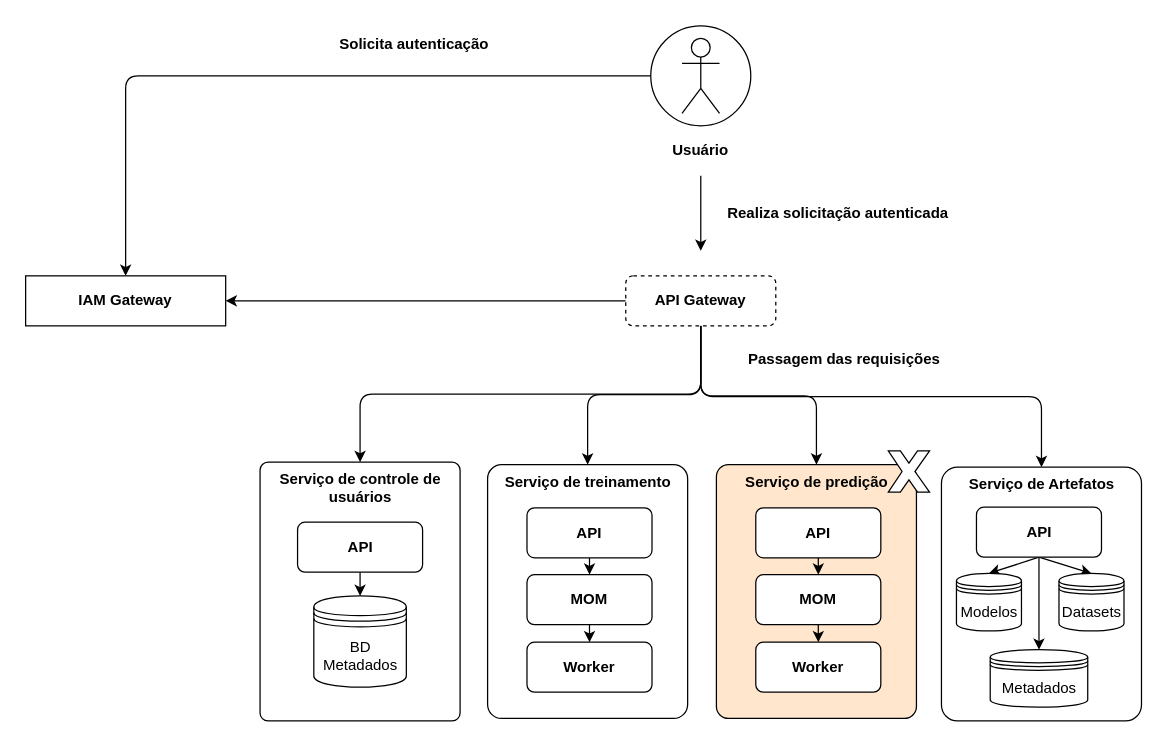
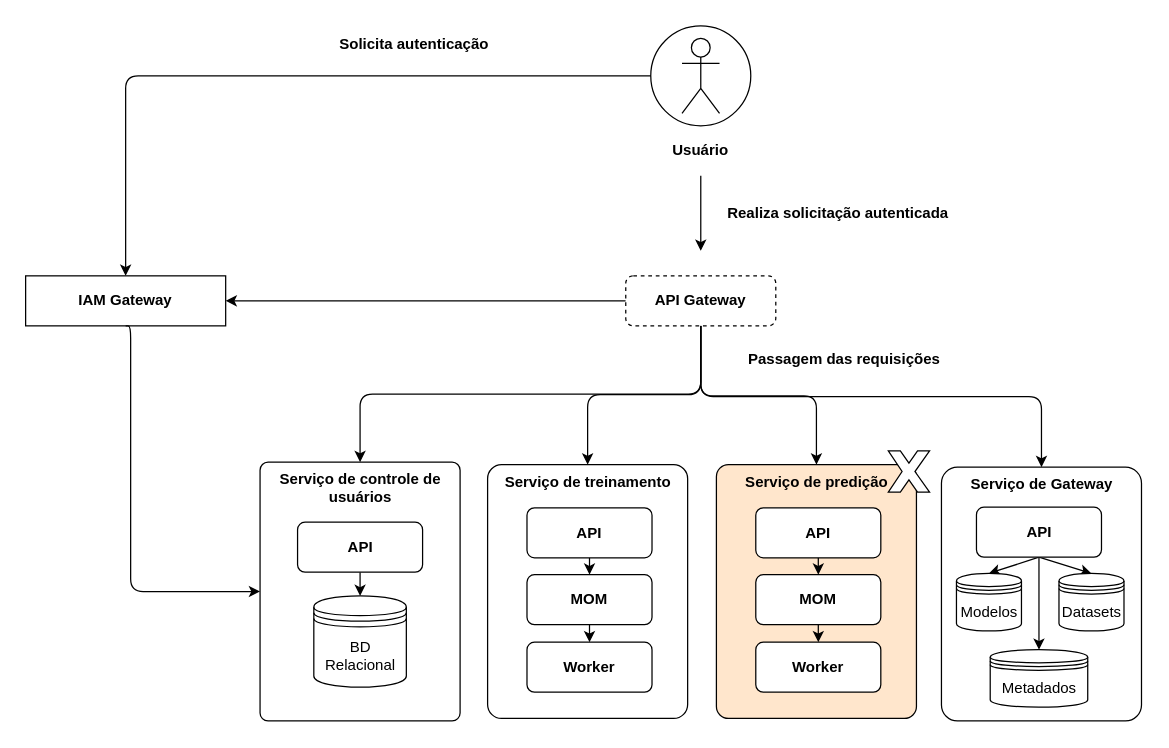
node "Serviço de Artefatos": label "Serviço de Artefatos" -> "Serviço de Gateway"
edge "IAM Gateway" -> "Serviço de controle de usuários": added
node "BD Metadados": label "BD Metadados" -> "BD Relacional"
